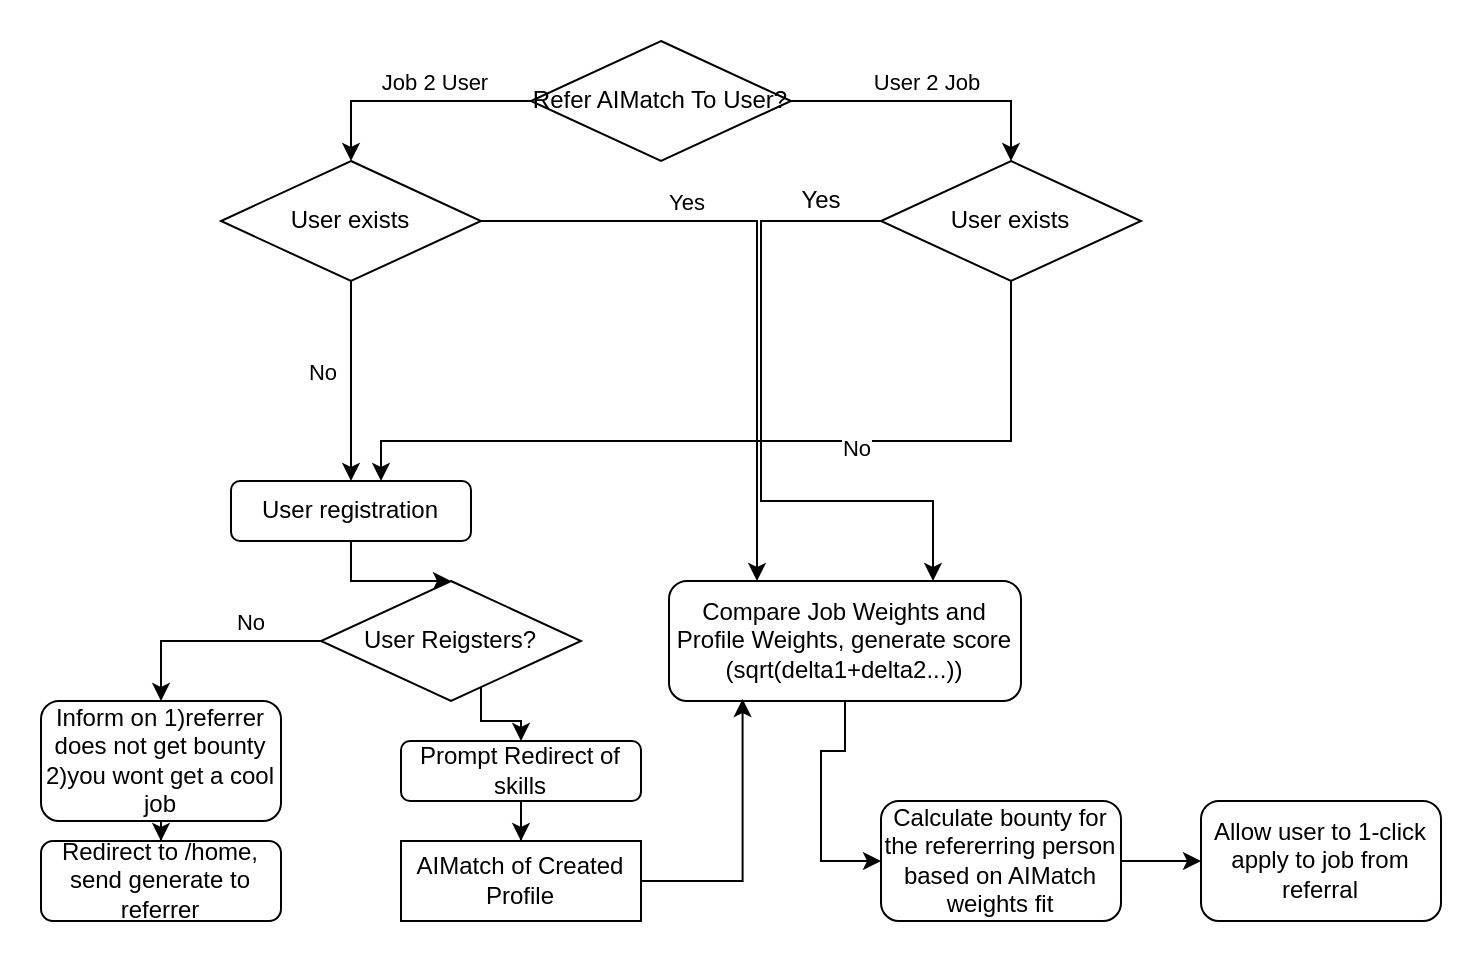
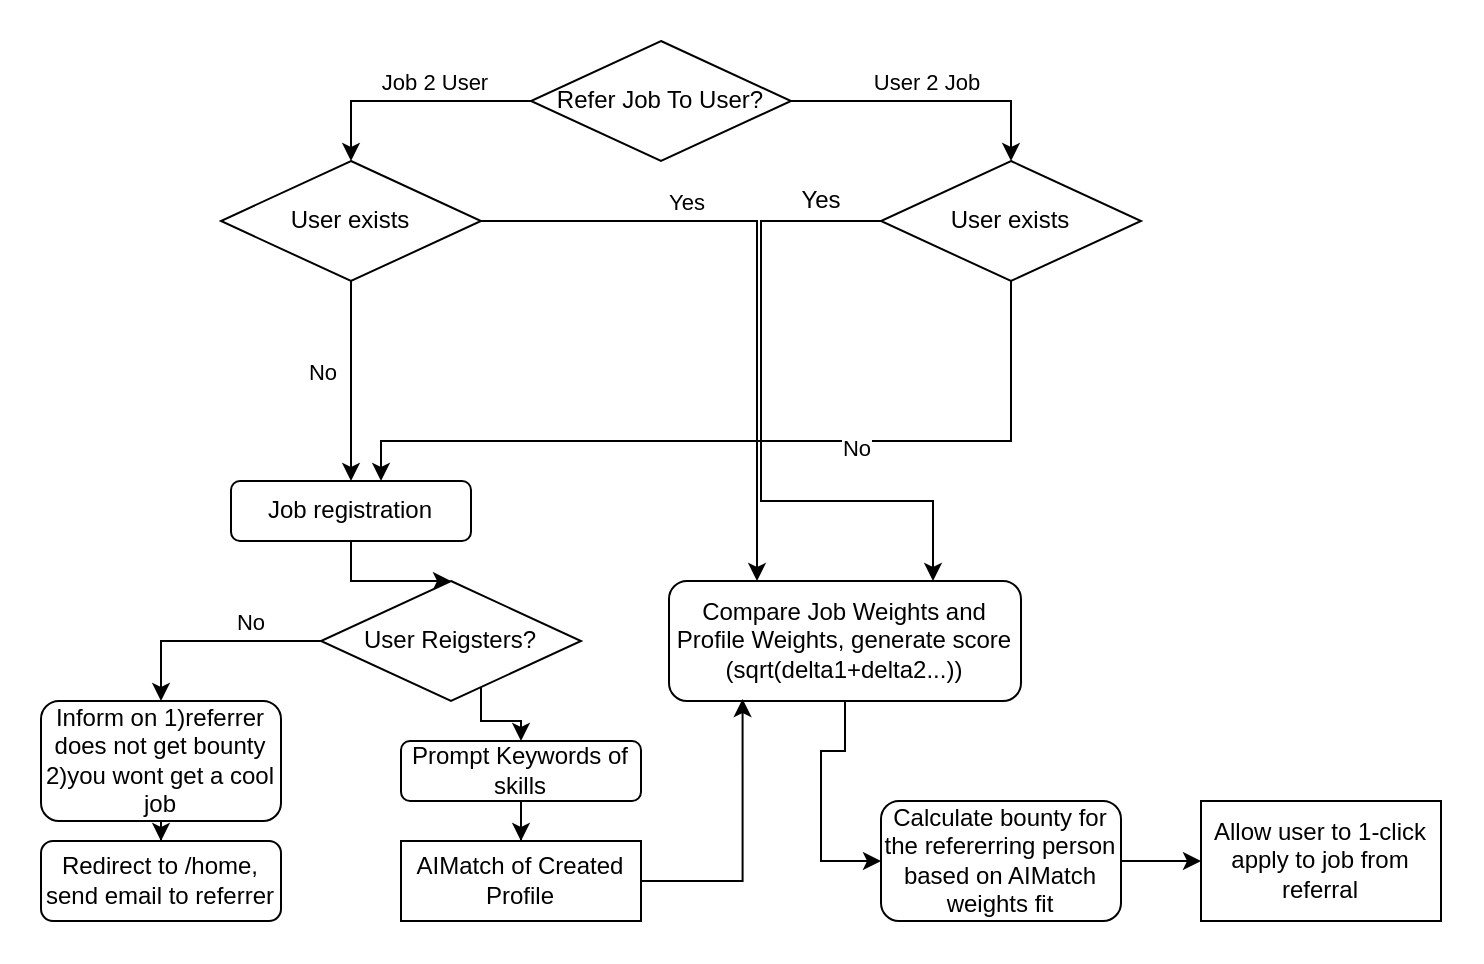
node "Refer AIMatch To User?": label "Refer AIMatch To User?" -> "Refer Job To User?"
node "User registration": label "User registration" -> "Job registration"
node "Prompt Redirect of skills": label "Prompt Redirect of skills" -> "Prompt Keywords of skills"
node "Allow user to 1-click apply to job from referral": shape rounded rectangle -> rectangle
node "Redirect to /home, send generate to referrer": label "Redirect to /home, send generate to referrer" -> "Redirect to /home, send email to referrer"
